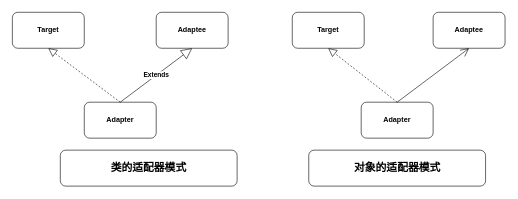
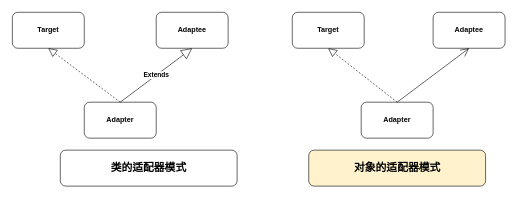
node "对象的适配器模式": fillcolor #ffffff -> #fff2cc
